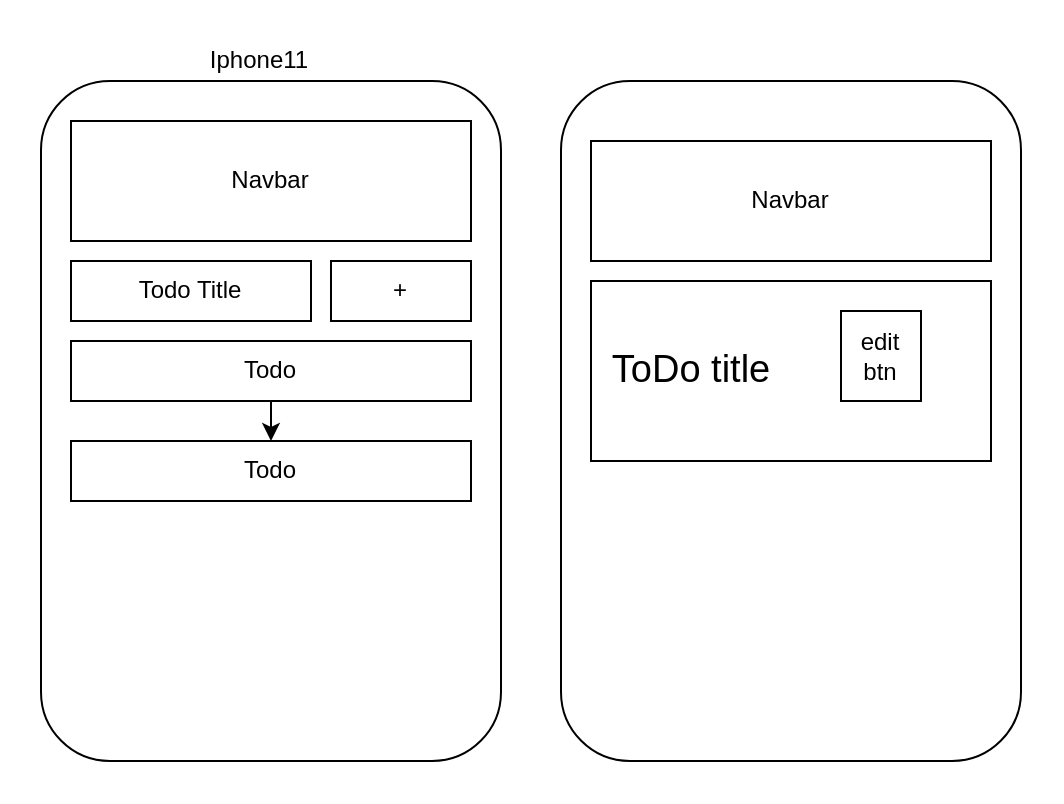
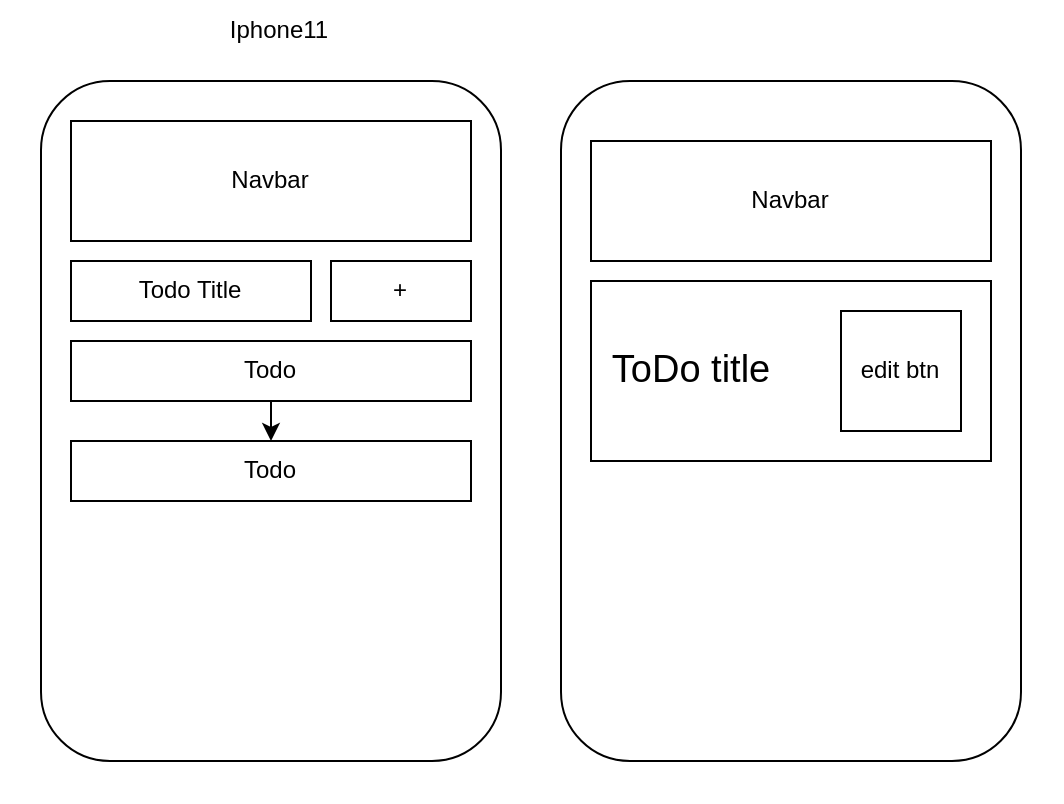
node "Iphone11": moved (259, 61) -> (279, 31)
node "edit btn": size 80x90 -> 120x120
